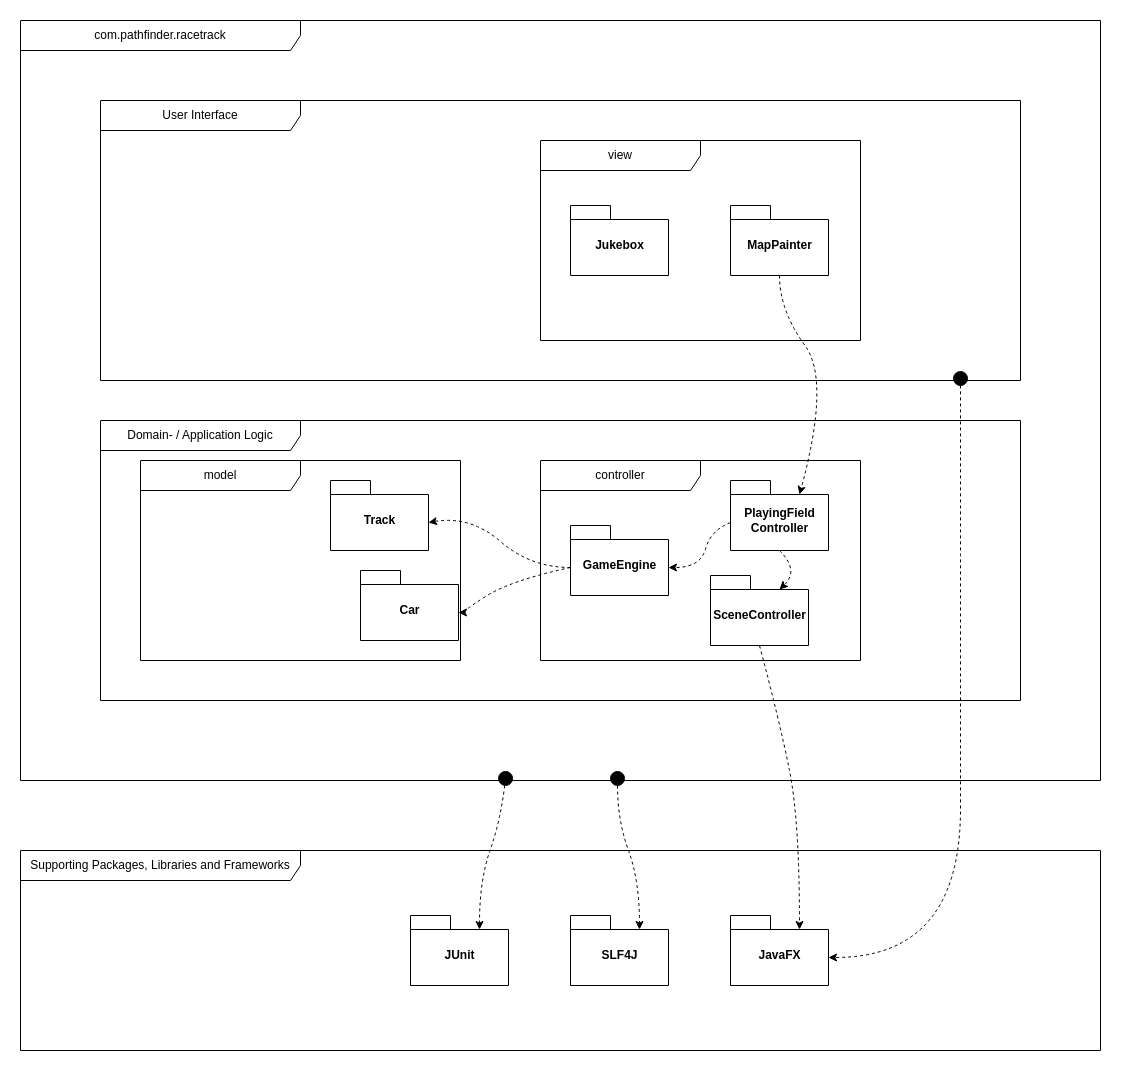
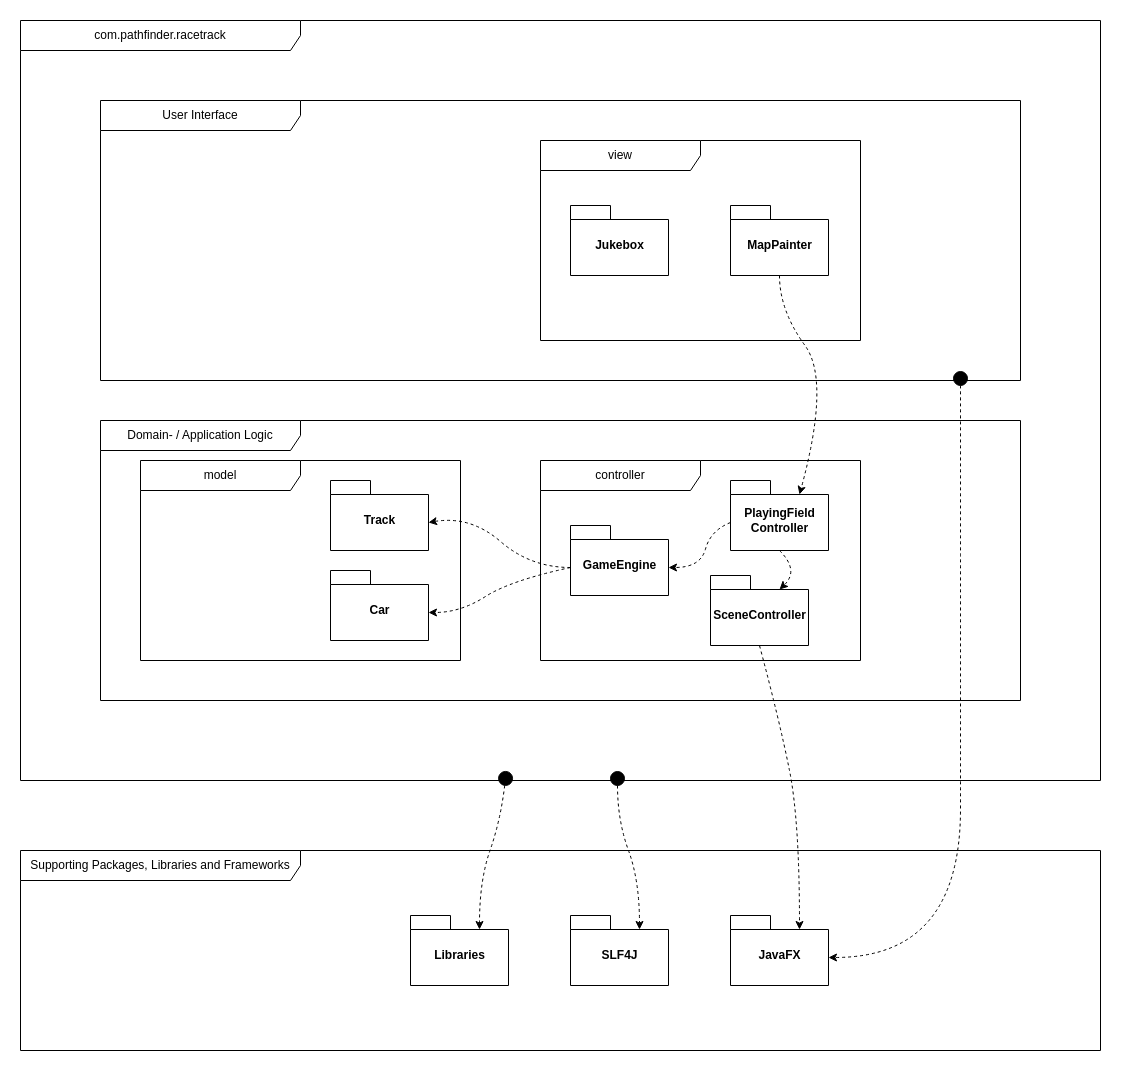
node "Car": moved (410, 606) -> (380, 606)
node "JUnit": label "JUnit" -> "Libraries"
